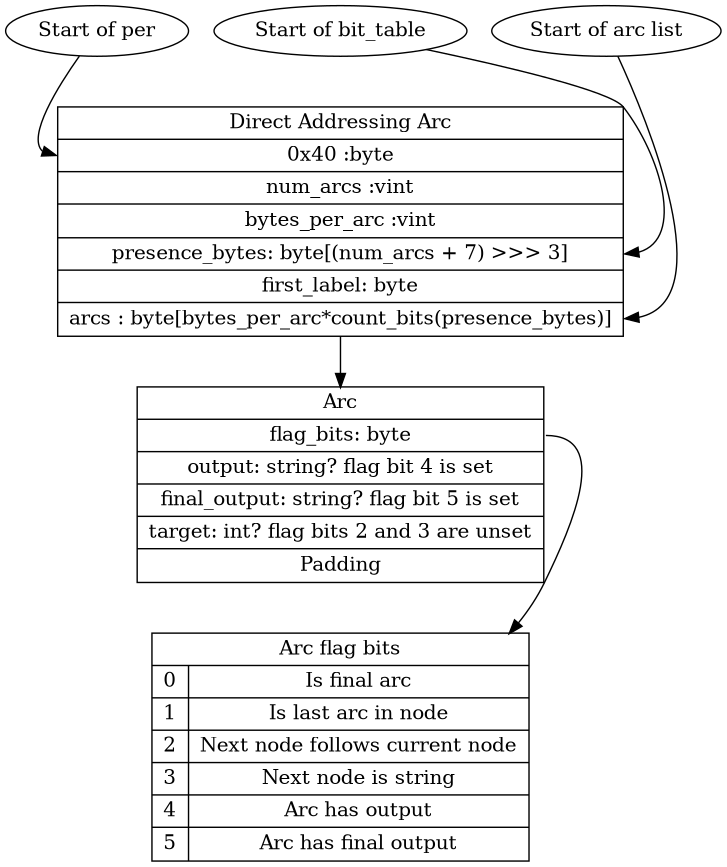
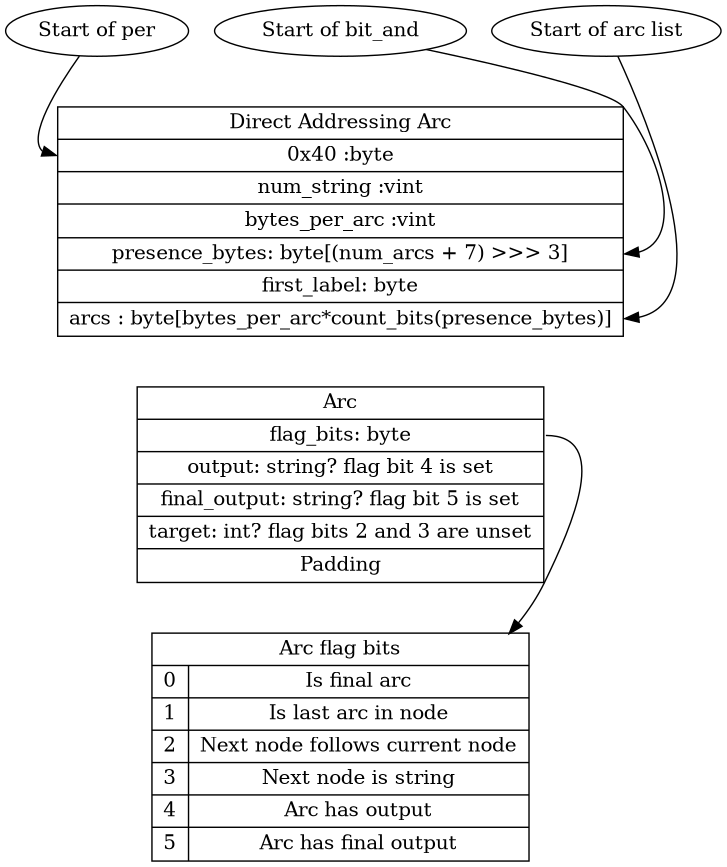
node "Start of bit_table": label "Start of bit_table" -> "Start of bit_and"
node "Direct Addressing Arc": text "num_arcs :vint" -> "num_string :vint"
edge "Direct Addressing Arc" -> "Arc": removed
